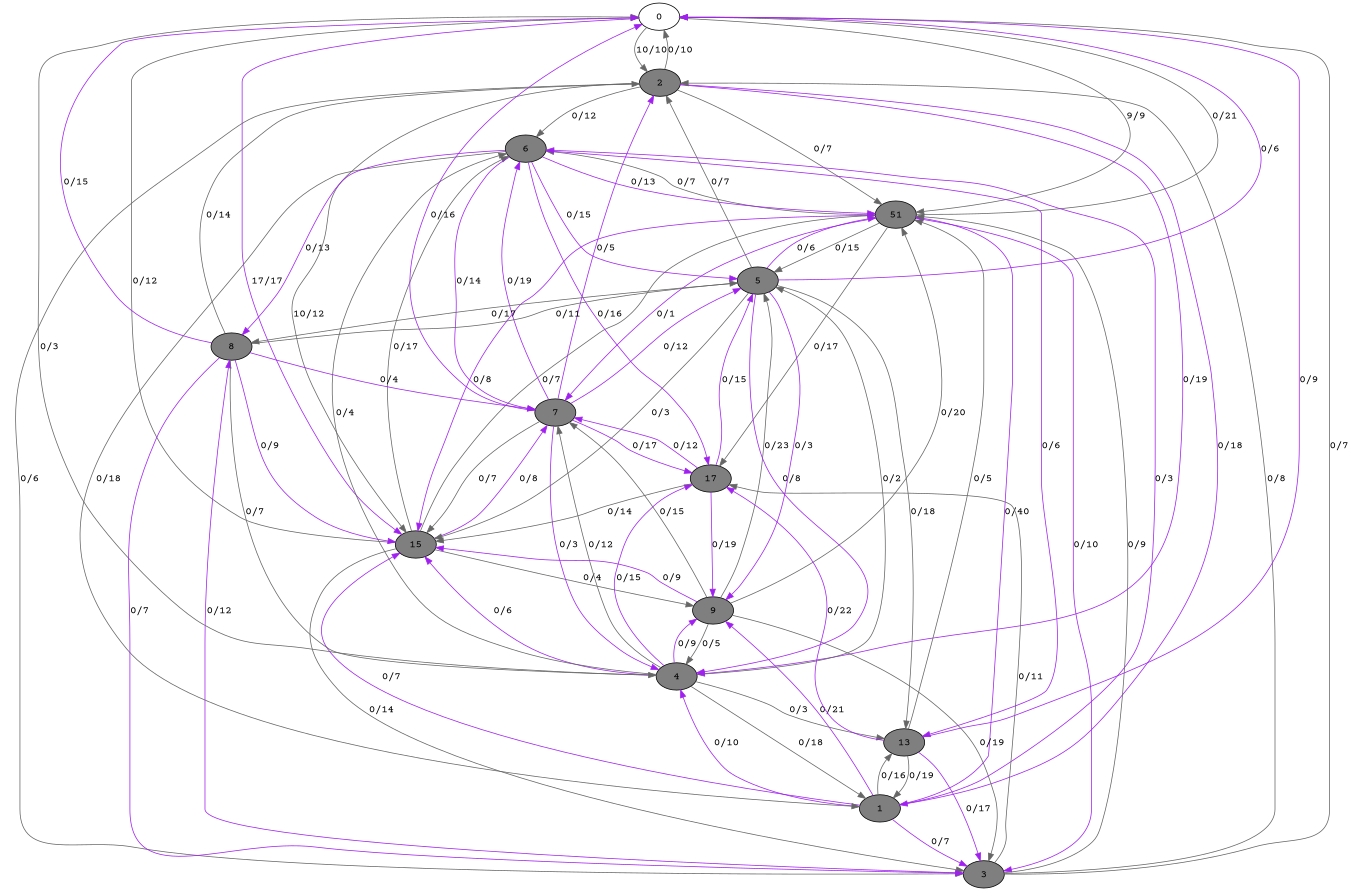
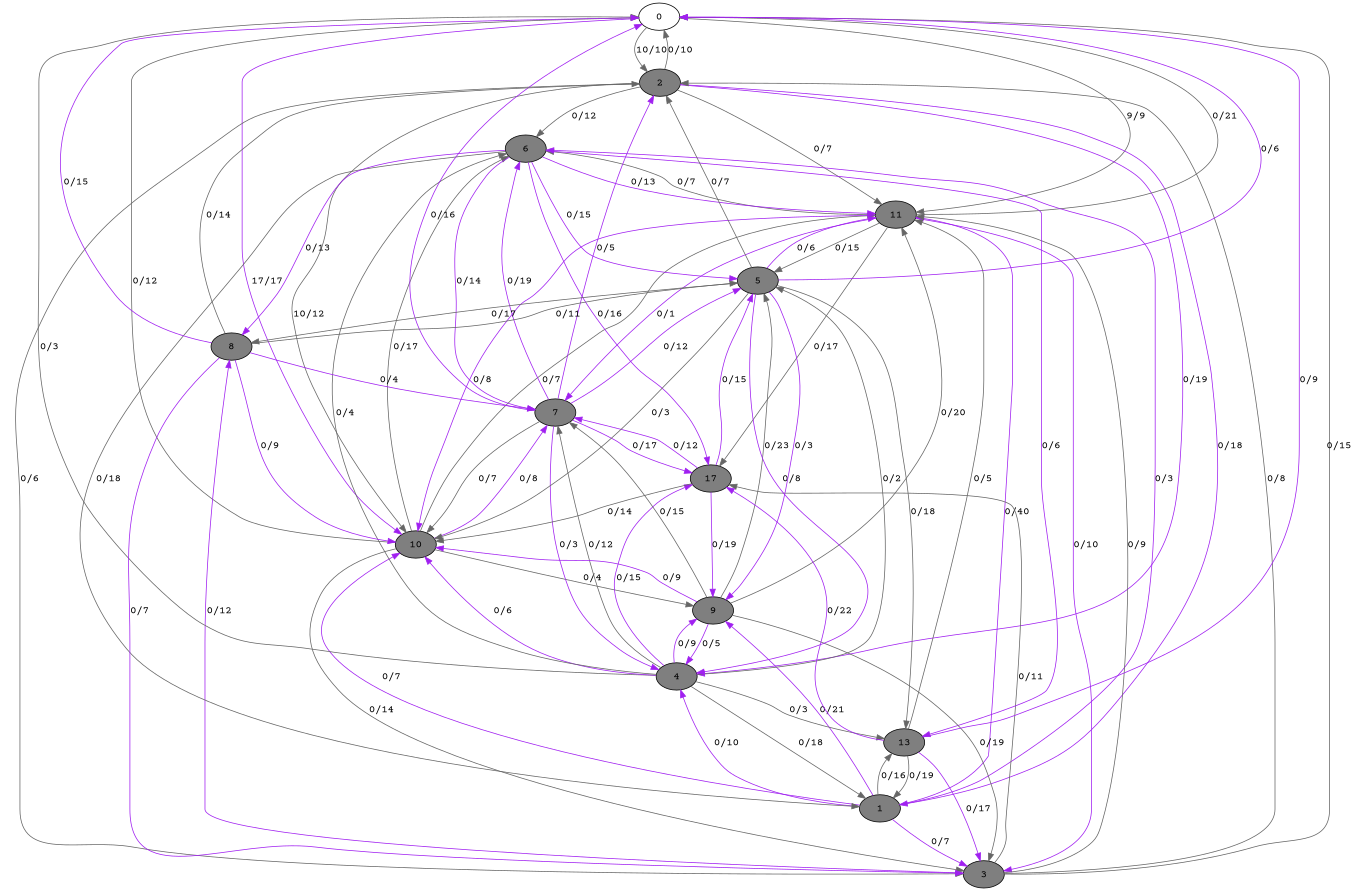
node "51": label "51" -> "11"
edge "3" -> "0": label "0/7" -> "0/15"
node "15": label "15" -> "10"
edge "8" -> "4": removed, label "0/7"
edge "9" -> "4": color gray40 -> purple
